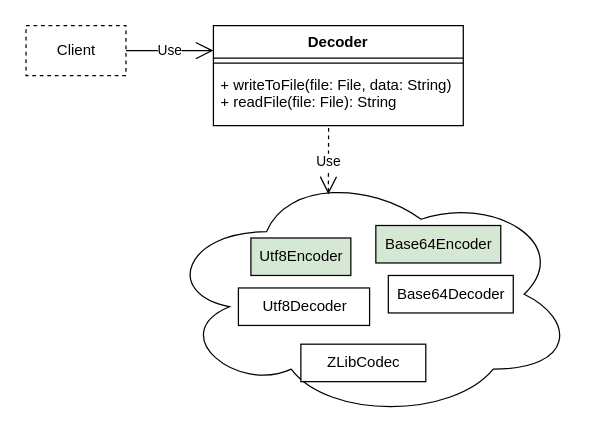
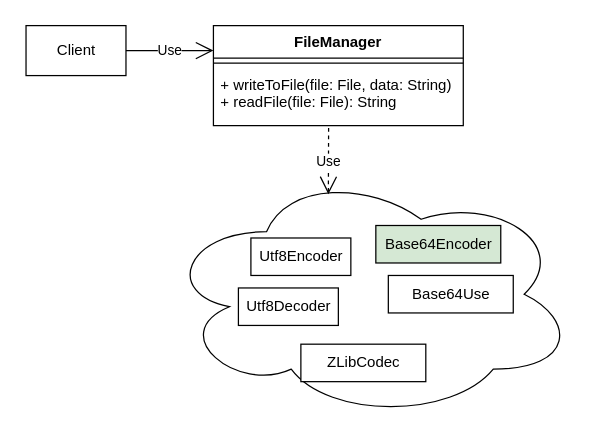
node "Decoder": label "Decoder" -> "FileManager"
node "Client": style dashed -> solid
node "Utf8Encoder": fillcolor #d5e8d4 -> #ffffff
node "Base64Decoder": label "Base64Decoder" -> "Base64Use"
node "Utf8Decoder": size 131x38 -> 100x38
